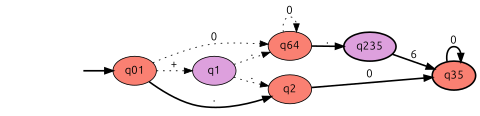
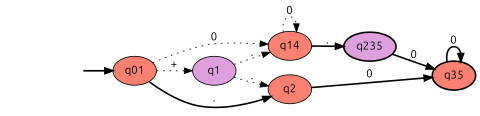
node "q64": label "q64" -> "q14"
edge "q235" -> "q35": label "6" -> "0"
